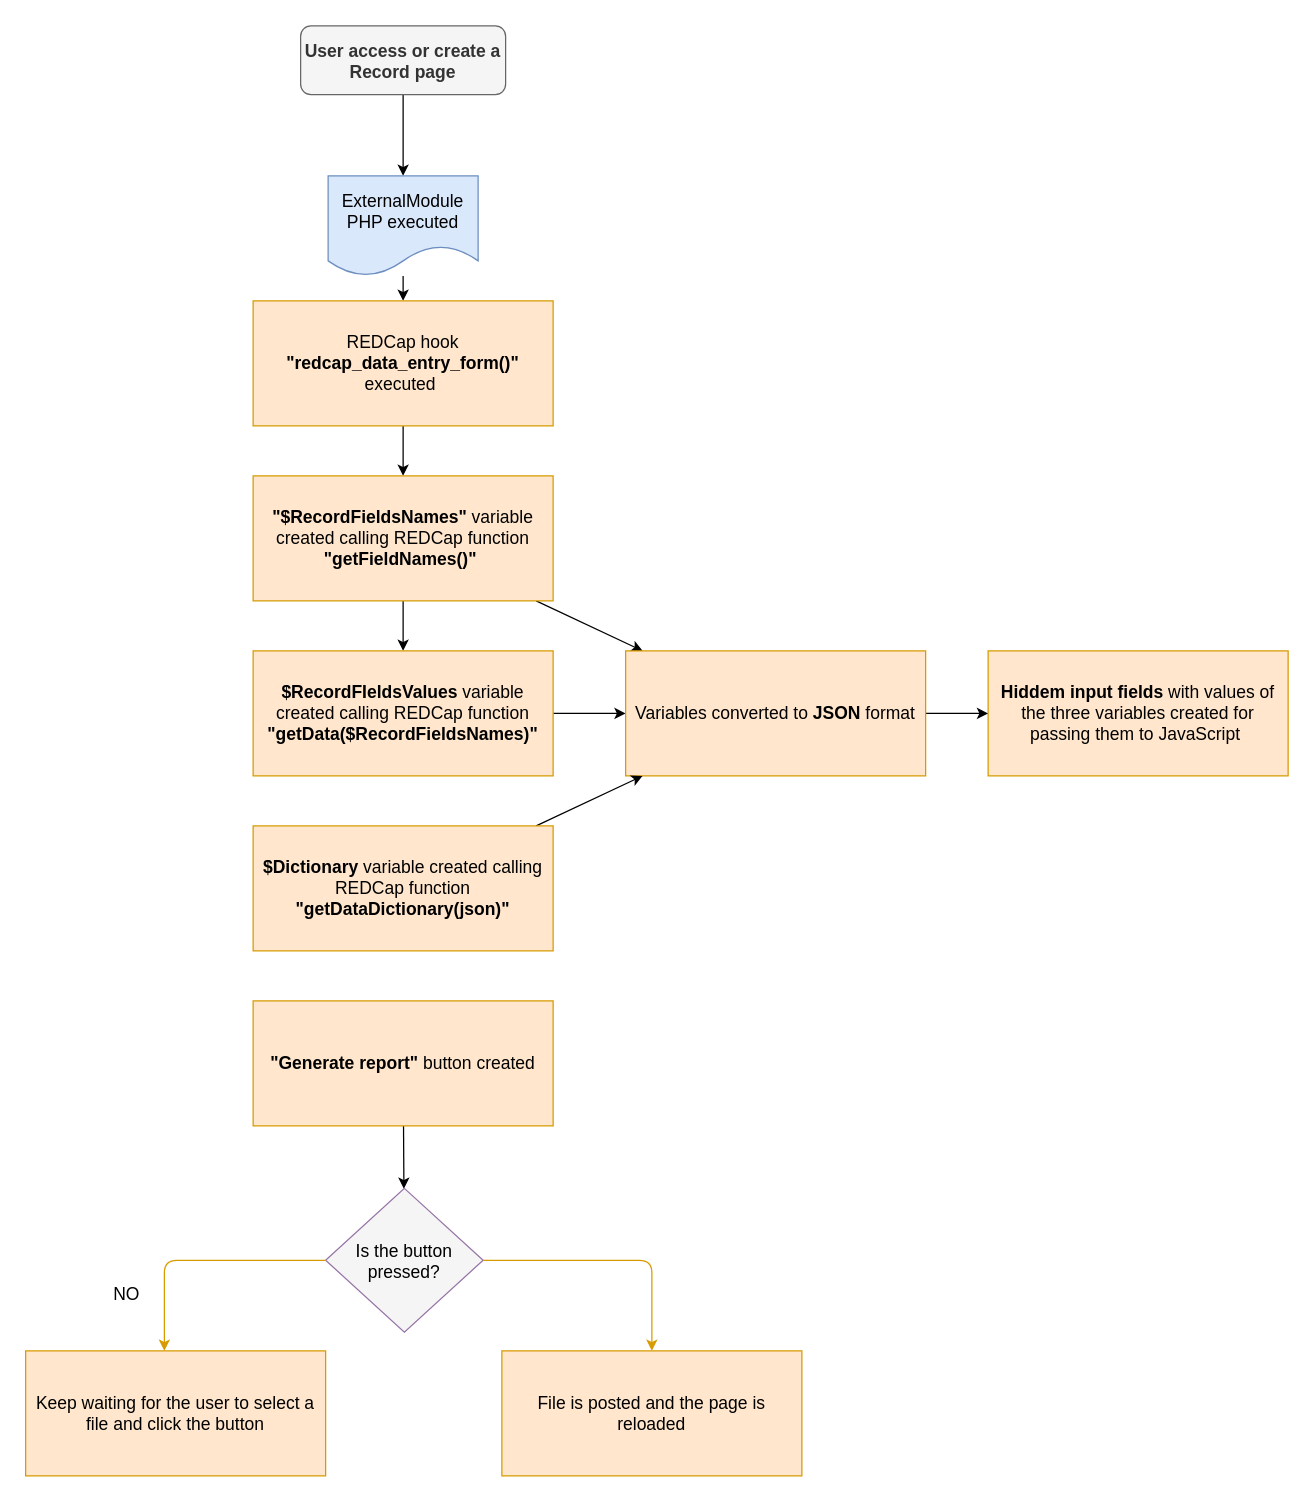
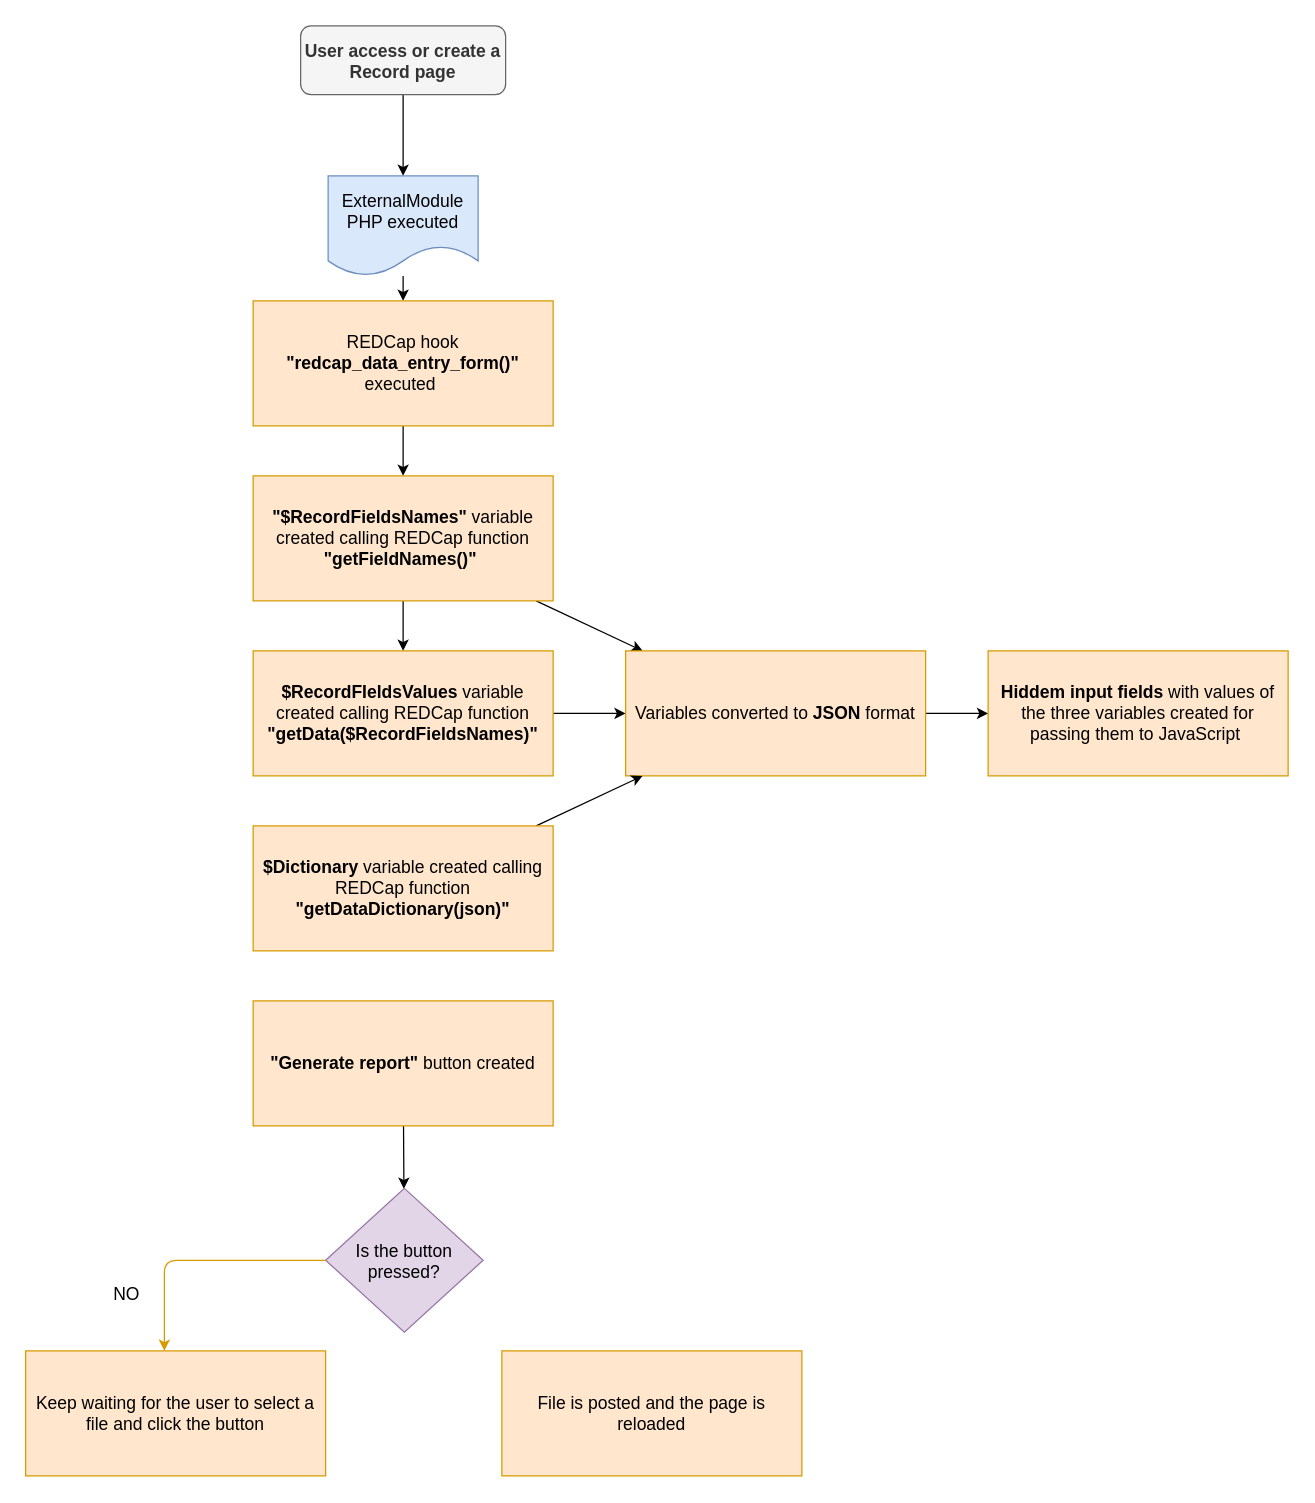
node "Is the button pressed?": fillcolor #f5f5f5 -> #e1d5e7
edge "Is the button pressed?" -> "File is posted and the page is reloaded": removed
